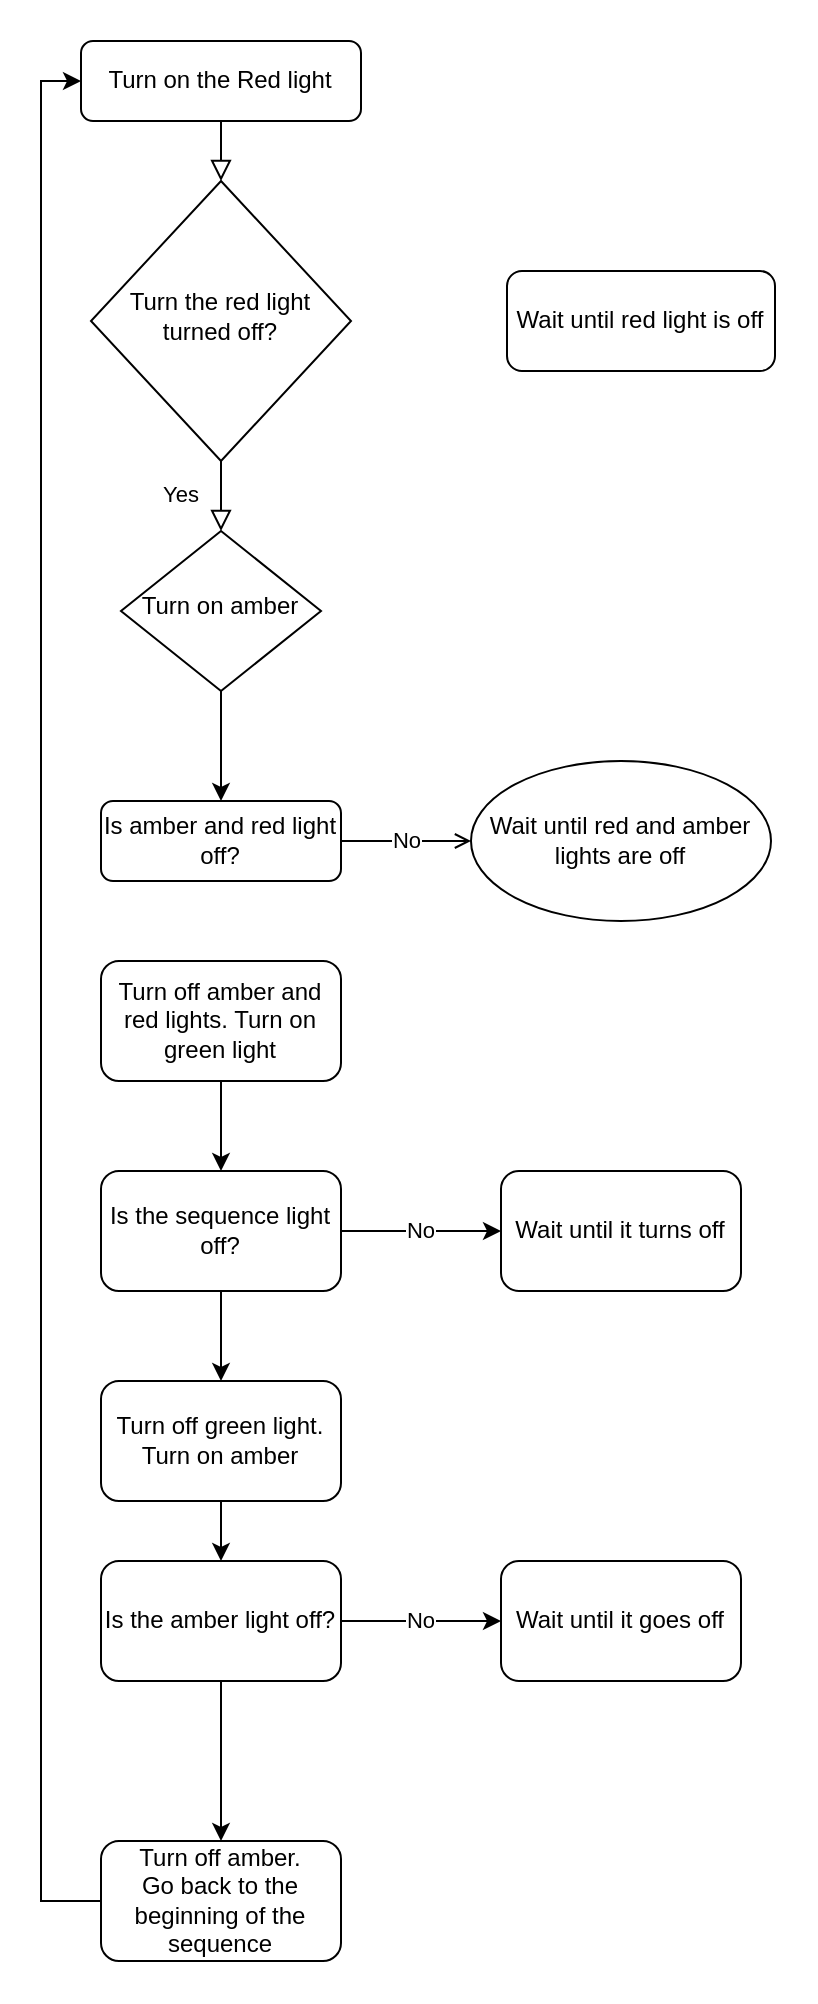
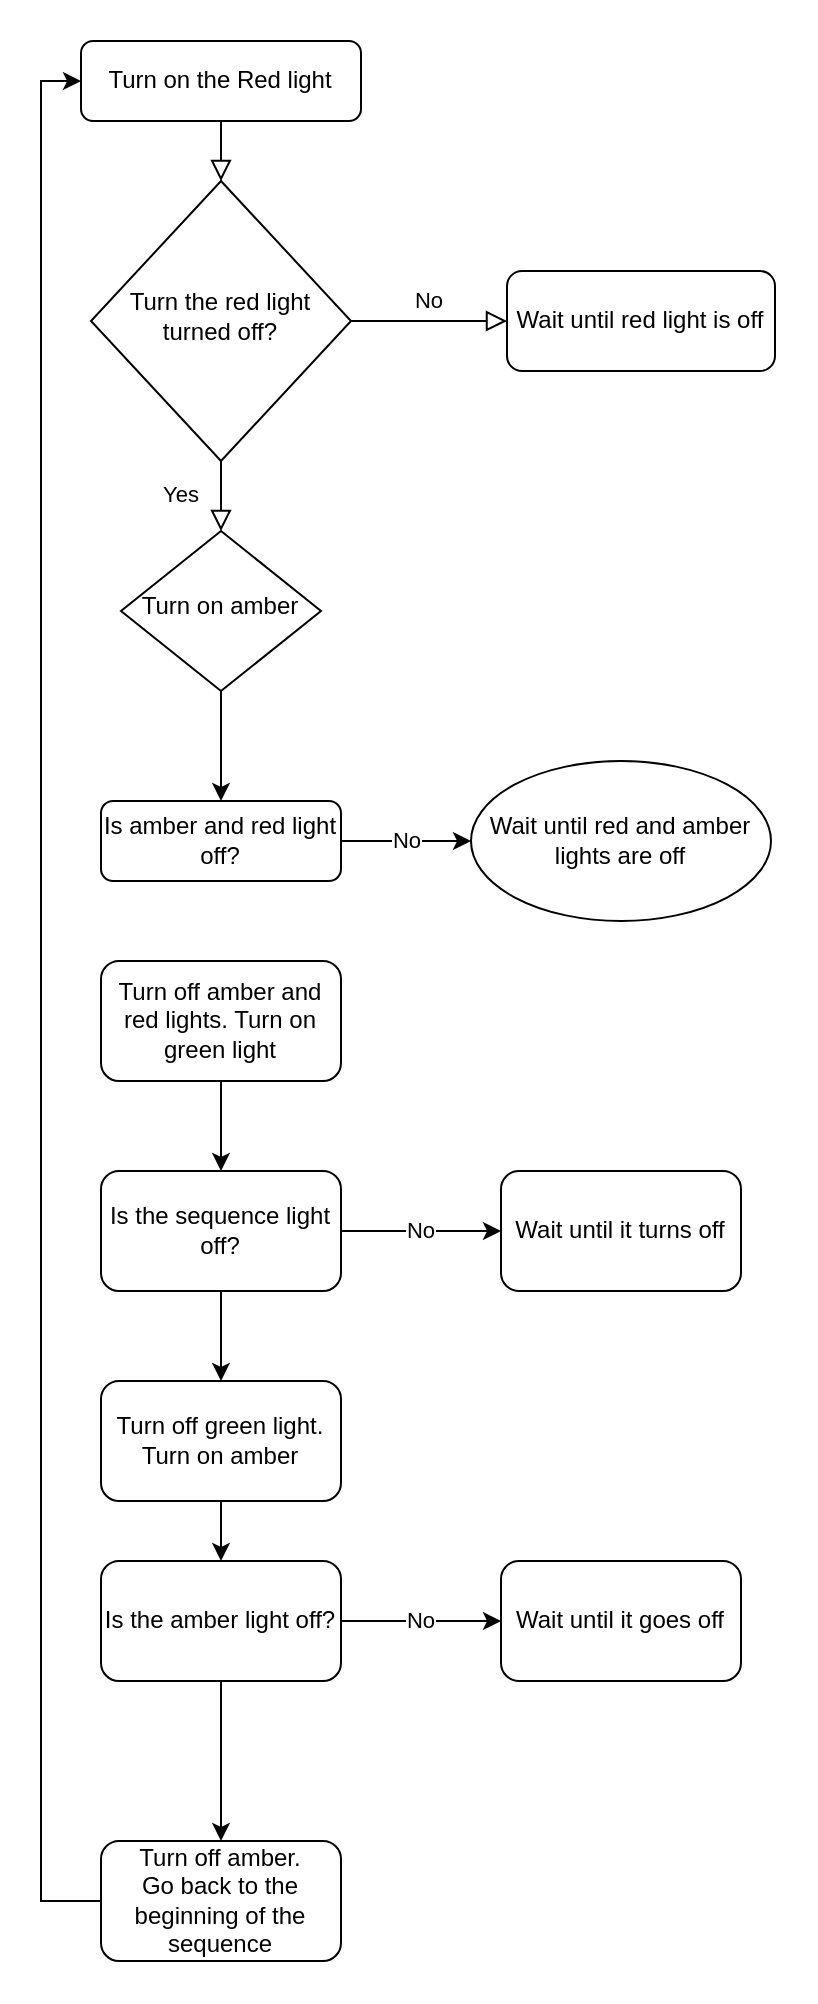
edge "Turn the red light turned off?" -> "Wait until red light is off": added, label "No"
edge "Is amber and red light off?" -> "Wait until red and amber lights are off": arrowhead open -> classic
